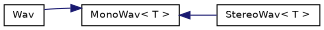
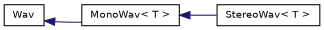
edge "Wav" -> "MonoWav< T >": reversed
